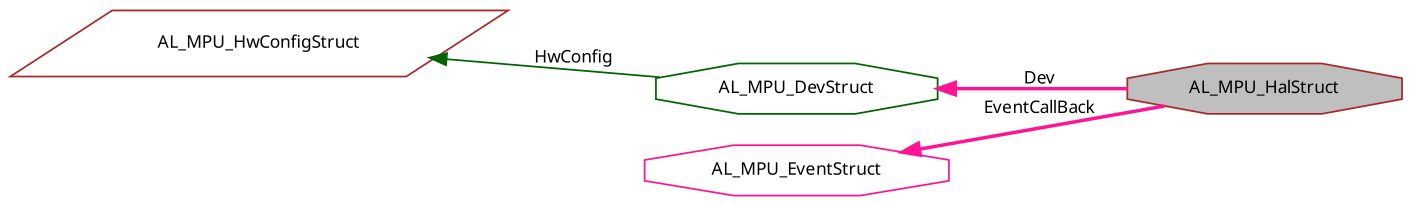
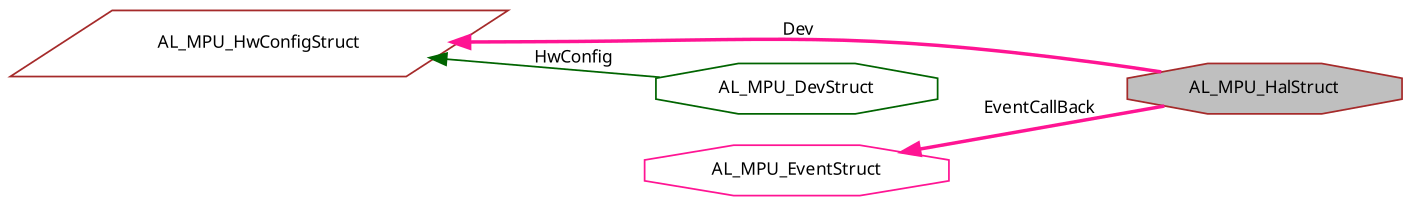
edge "AL_MPU_HalStruct" -> "AL_MPU_DevStruct": now "AL_MPU_HalStruct" -> "AL_MPU_HwConfigStruct"
